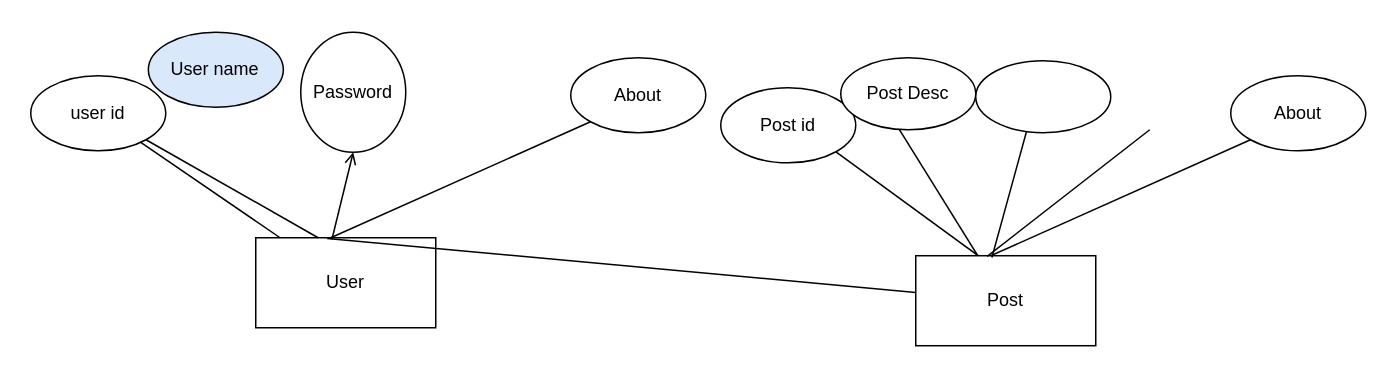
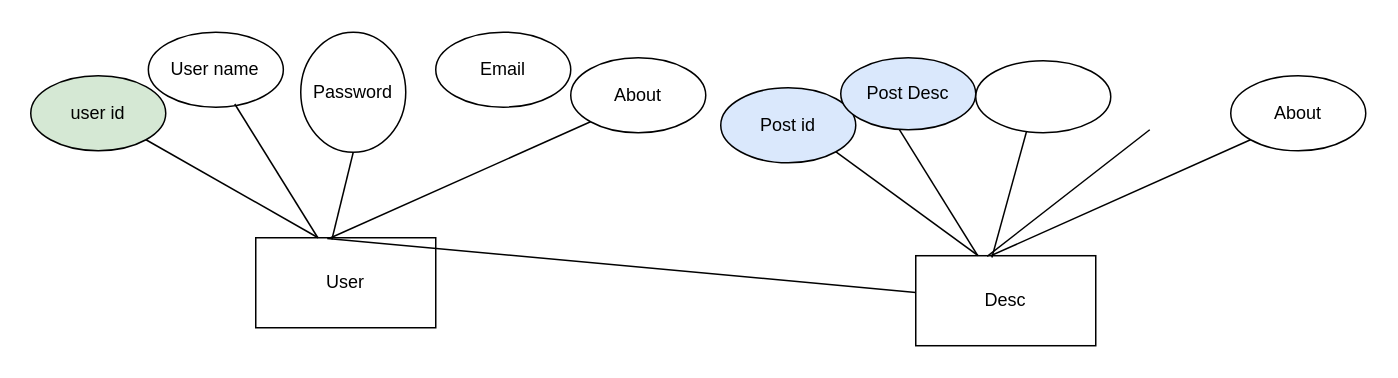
node "User name": fillcolor #dae8fc -> #ffffff
node "Email": added
node "Post Desc": fillcolor #ffffff -> #dae8fc
node "user id": fillcolor #ffffff -> #d5e8d4
node "Post id": fillcolor #ffffff -> #dae8fc
edge "User" -> "Password": arrowhead open -> none
edge "user id" -- "User": now "User name" -- "User"
node "Post": label "Post" -> "Desc"
